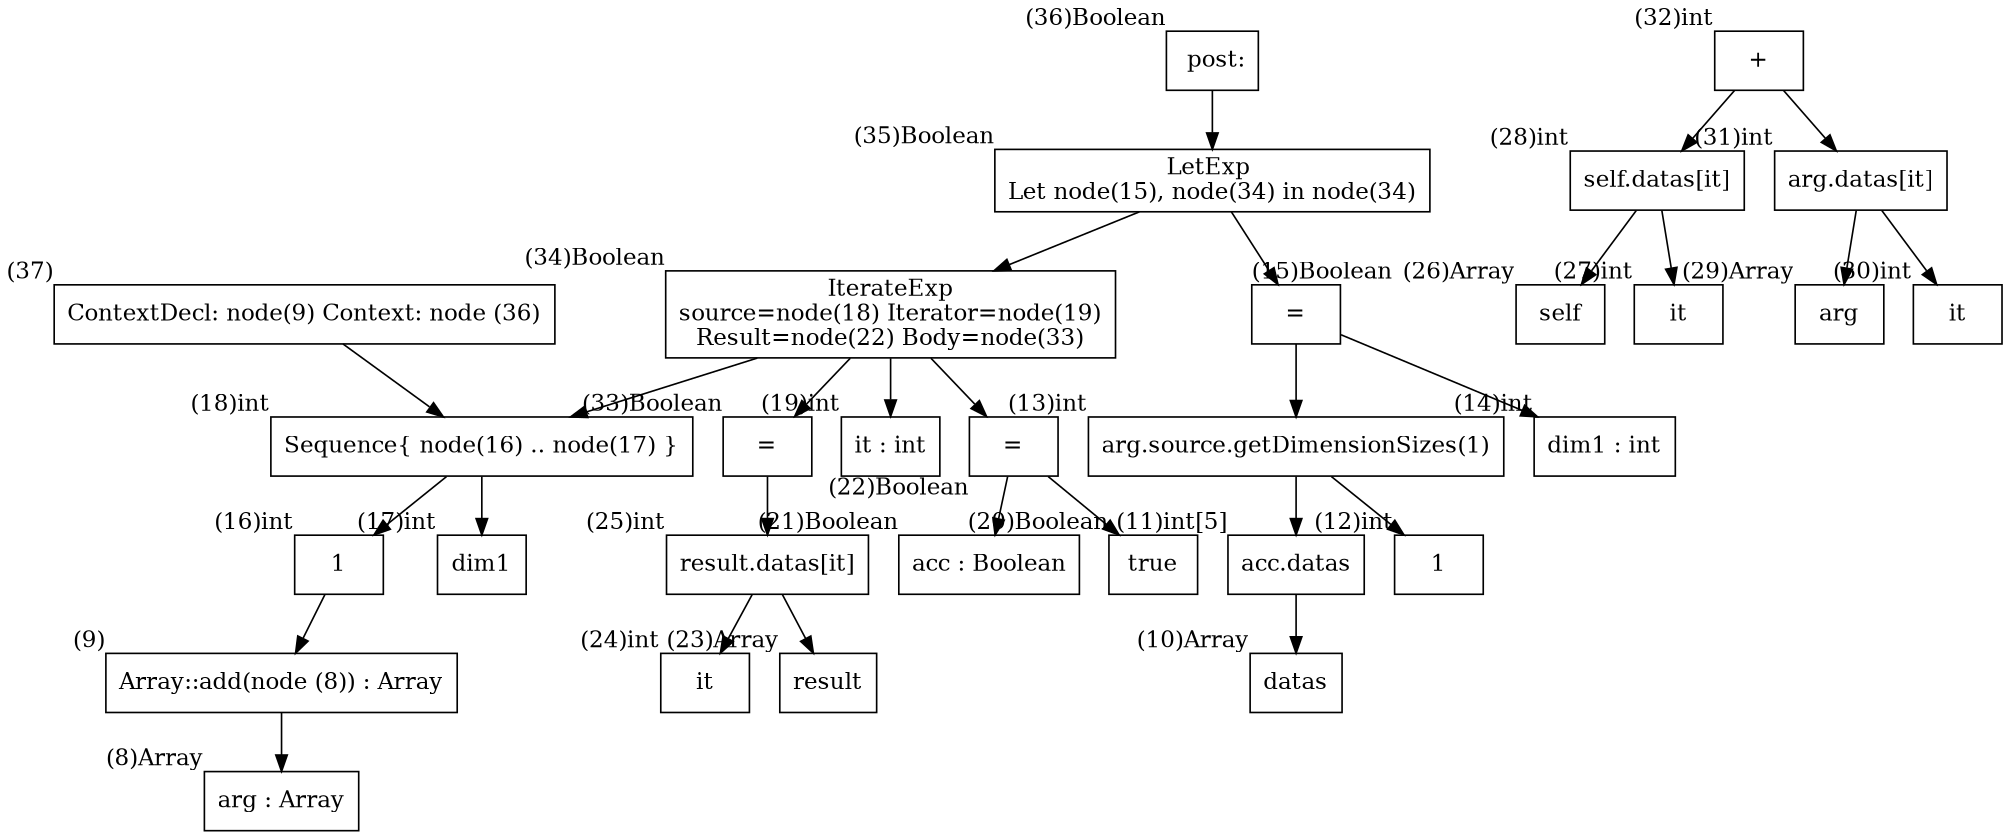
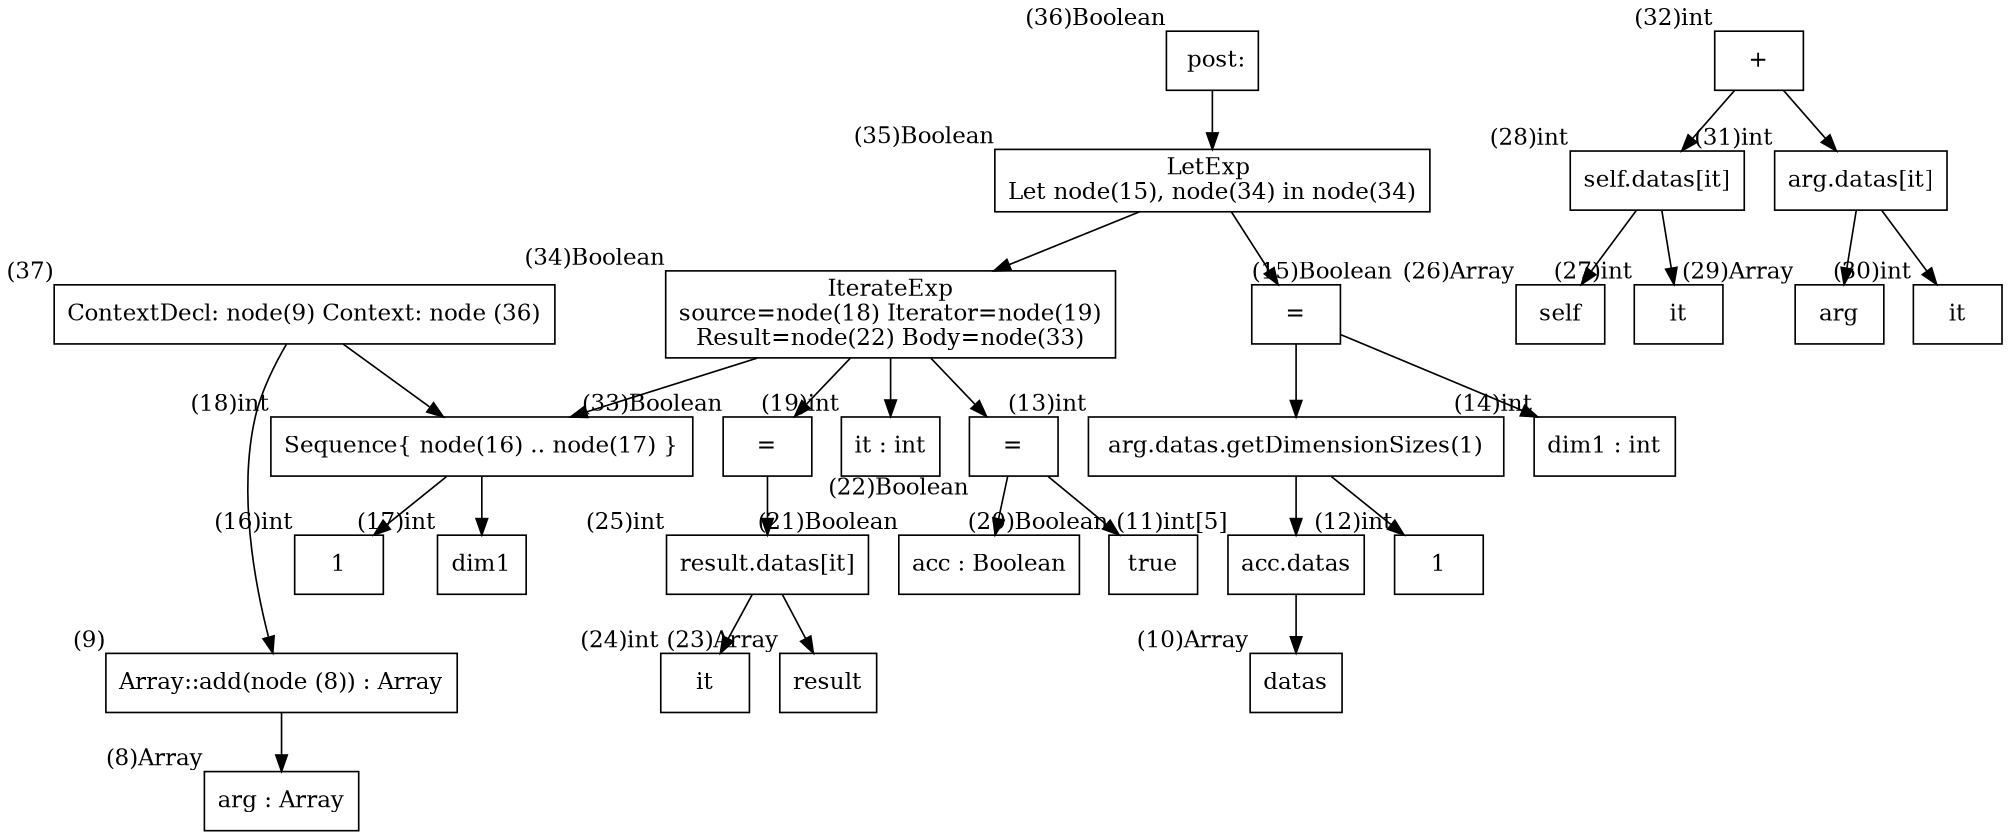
node "arg.source.getDimensionSizes(1) (13)int": label "arg.source.getDimensionSizes(1) (13)int" -> "arg.datas.getDimensionSizes(1) (13)int"
edge "1 (16)int" -> "Array::add(node (8)) : Array (9)": now "ContextDecl: node(9) Context: node (36) (37)" -> "Array::add(node (8)) : Array (9)"
